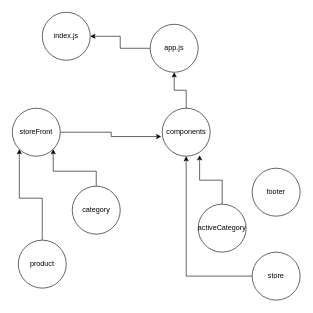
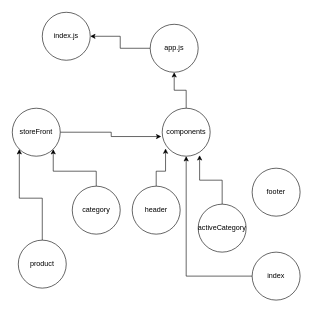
edge "header" -> "components": added
node "header": added
node "store": label "store" -> "index"
